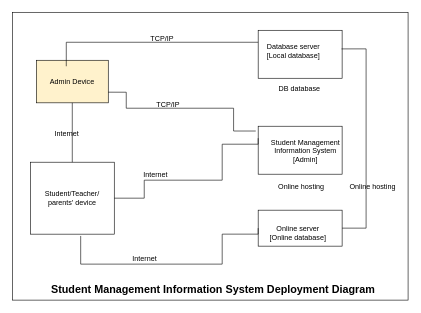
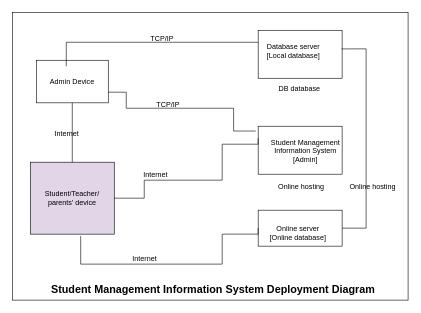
node "Admin Device": fillcolor #fff2cc -> #ffffff
node "Student/Teacher/ parents' device": fillcolor #ffffff -> #e1d5e7
